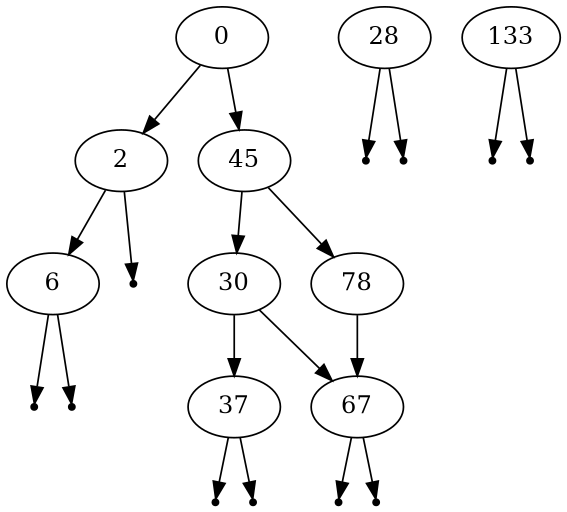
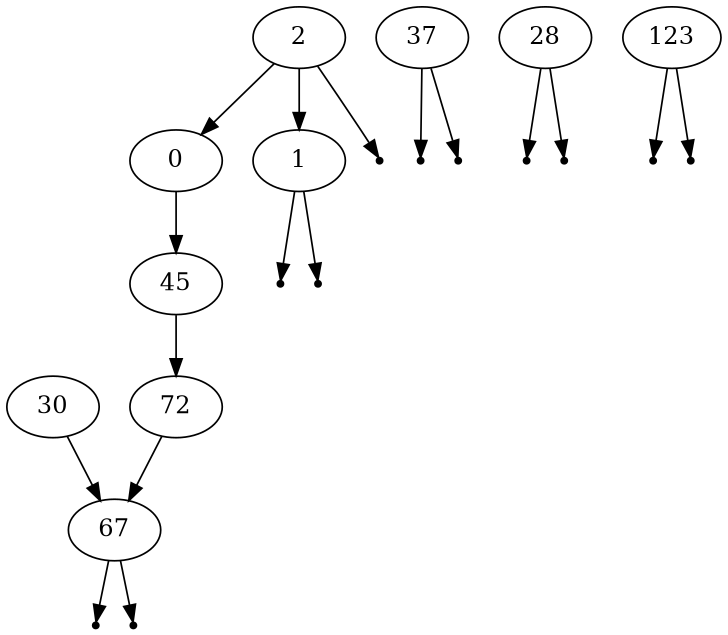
node "133": label "133" -> "123"
edge "0" -> "2": reversed
edge "45" -> "30": removed
node "6": label "6" -> "1"
node "78": label "78" -> "72"
edge "30" -> "37": removed
